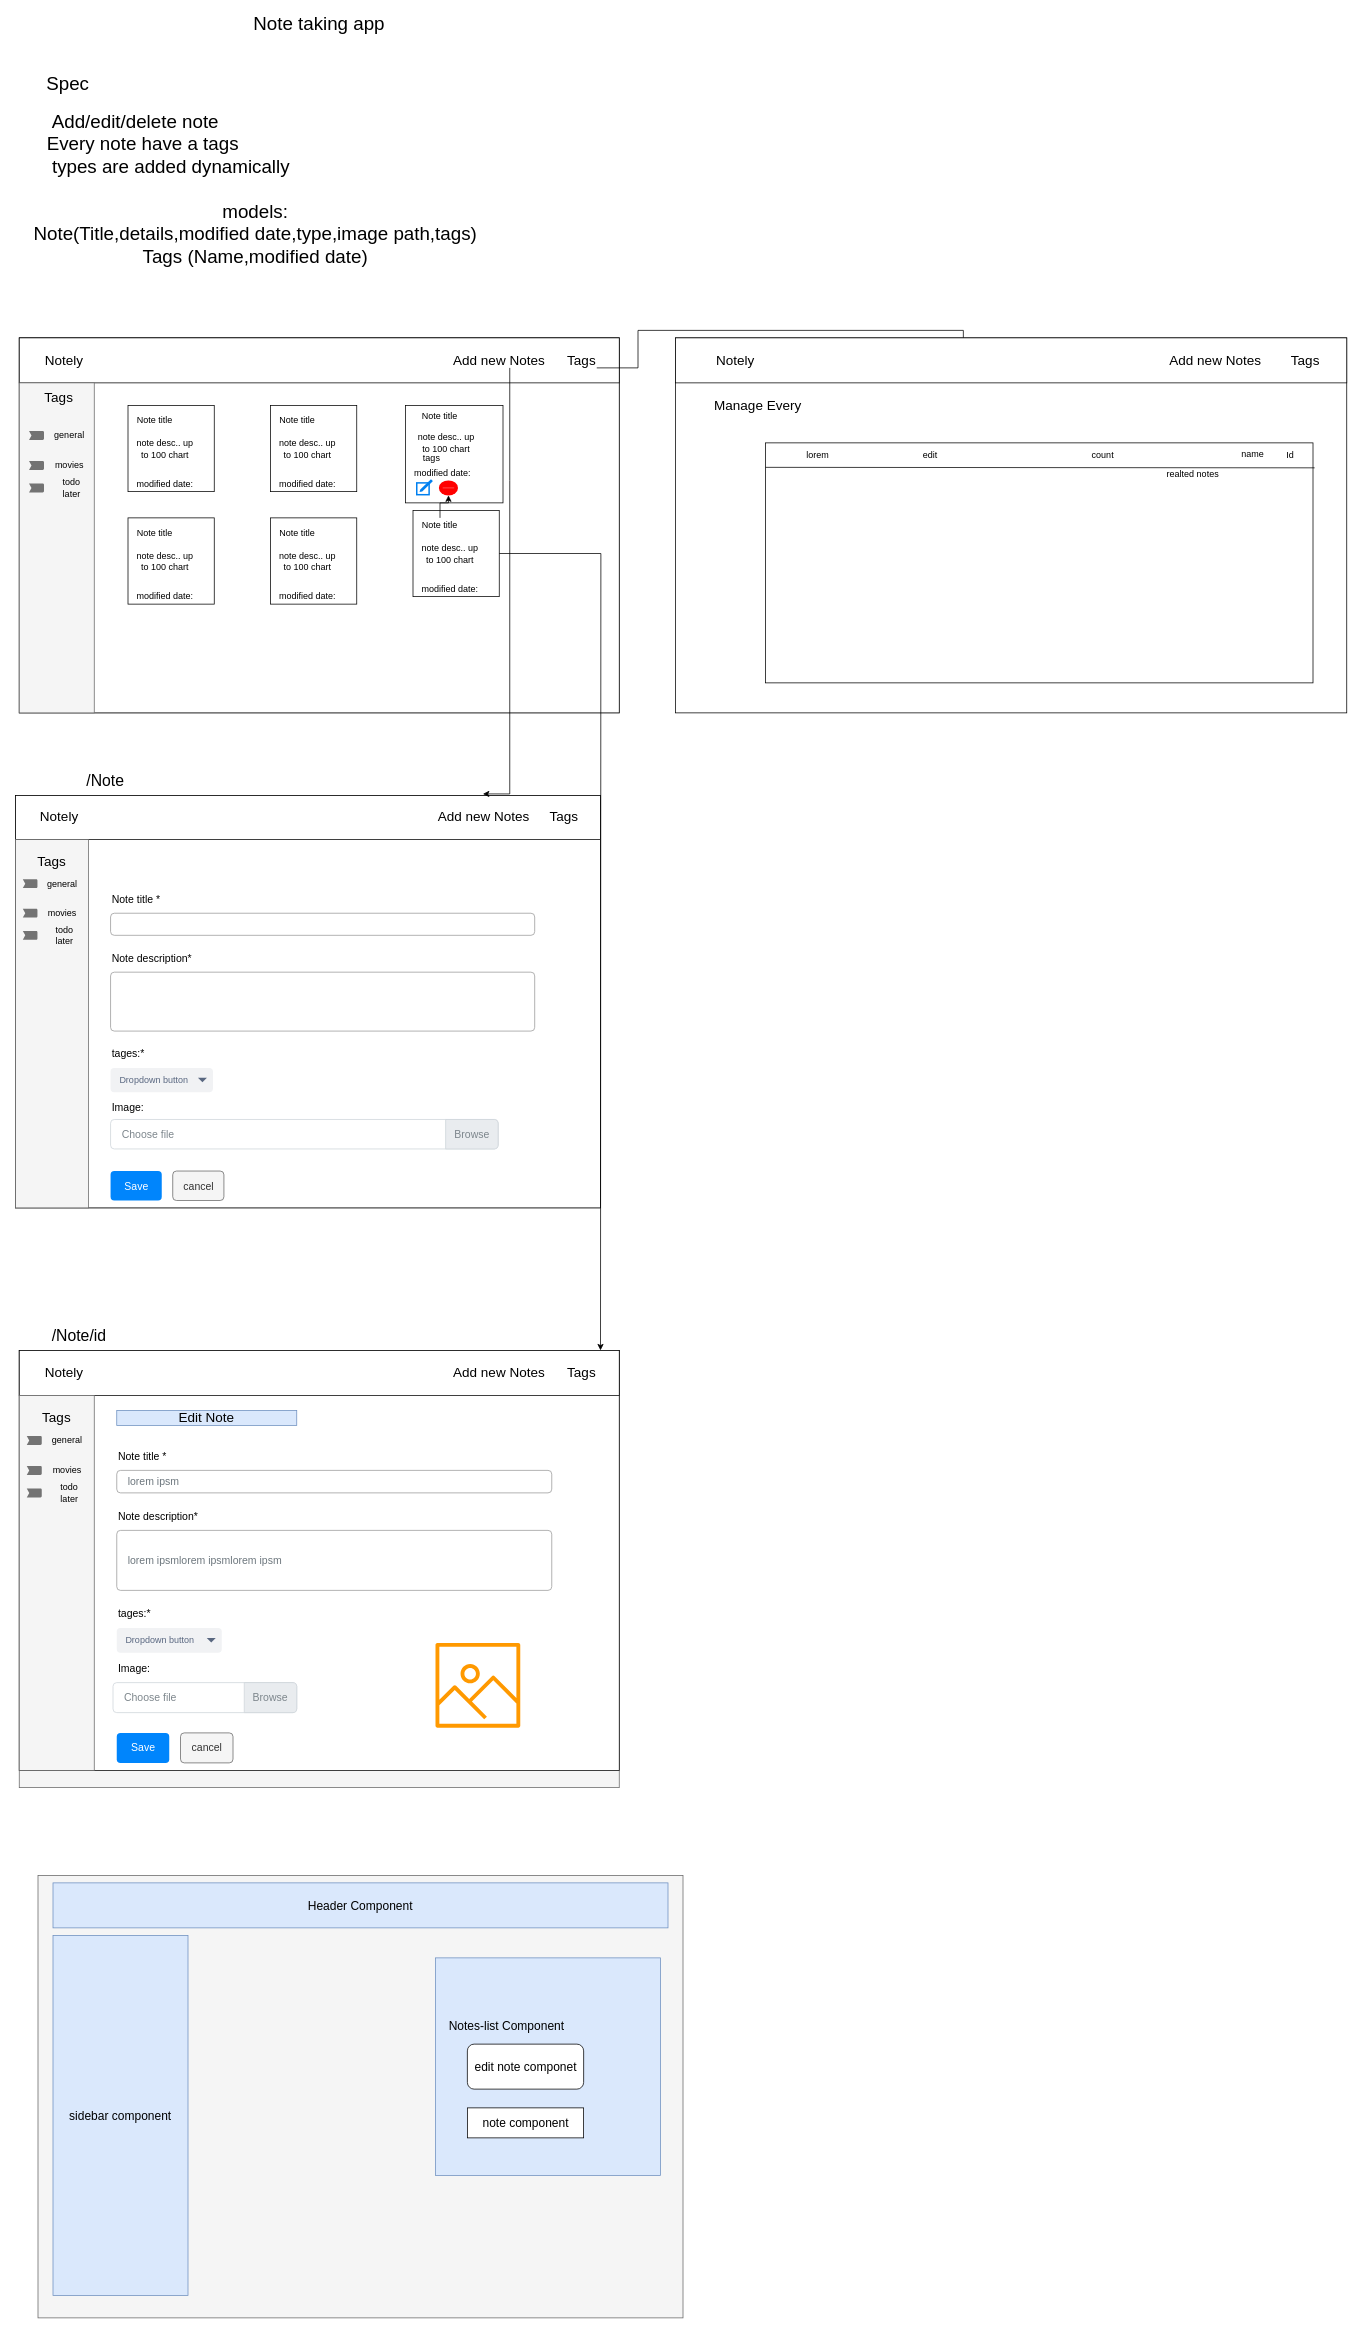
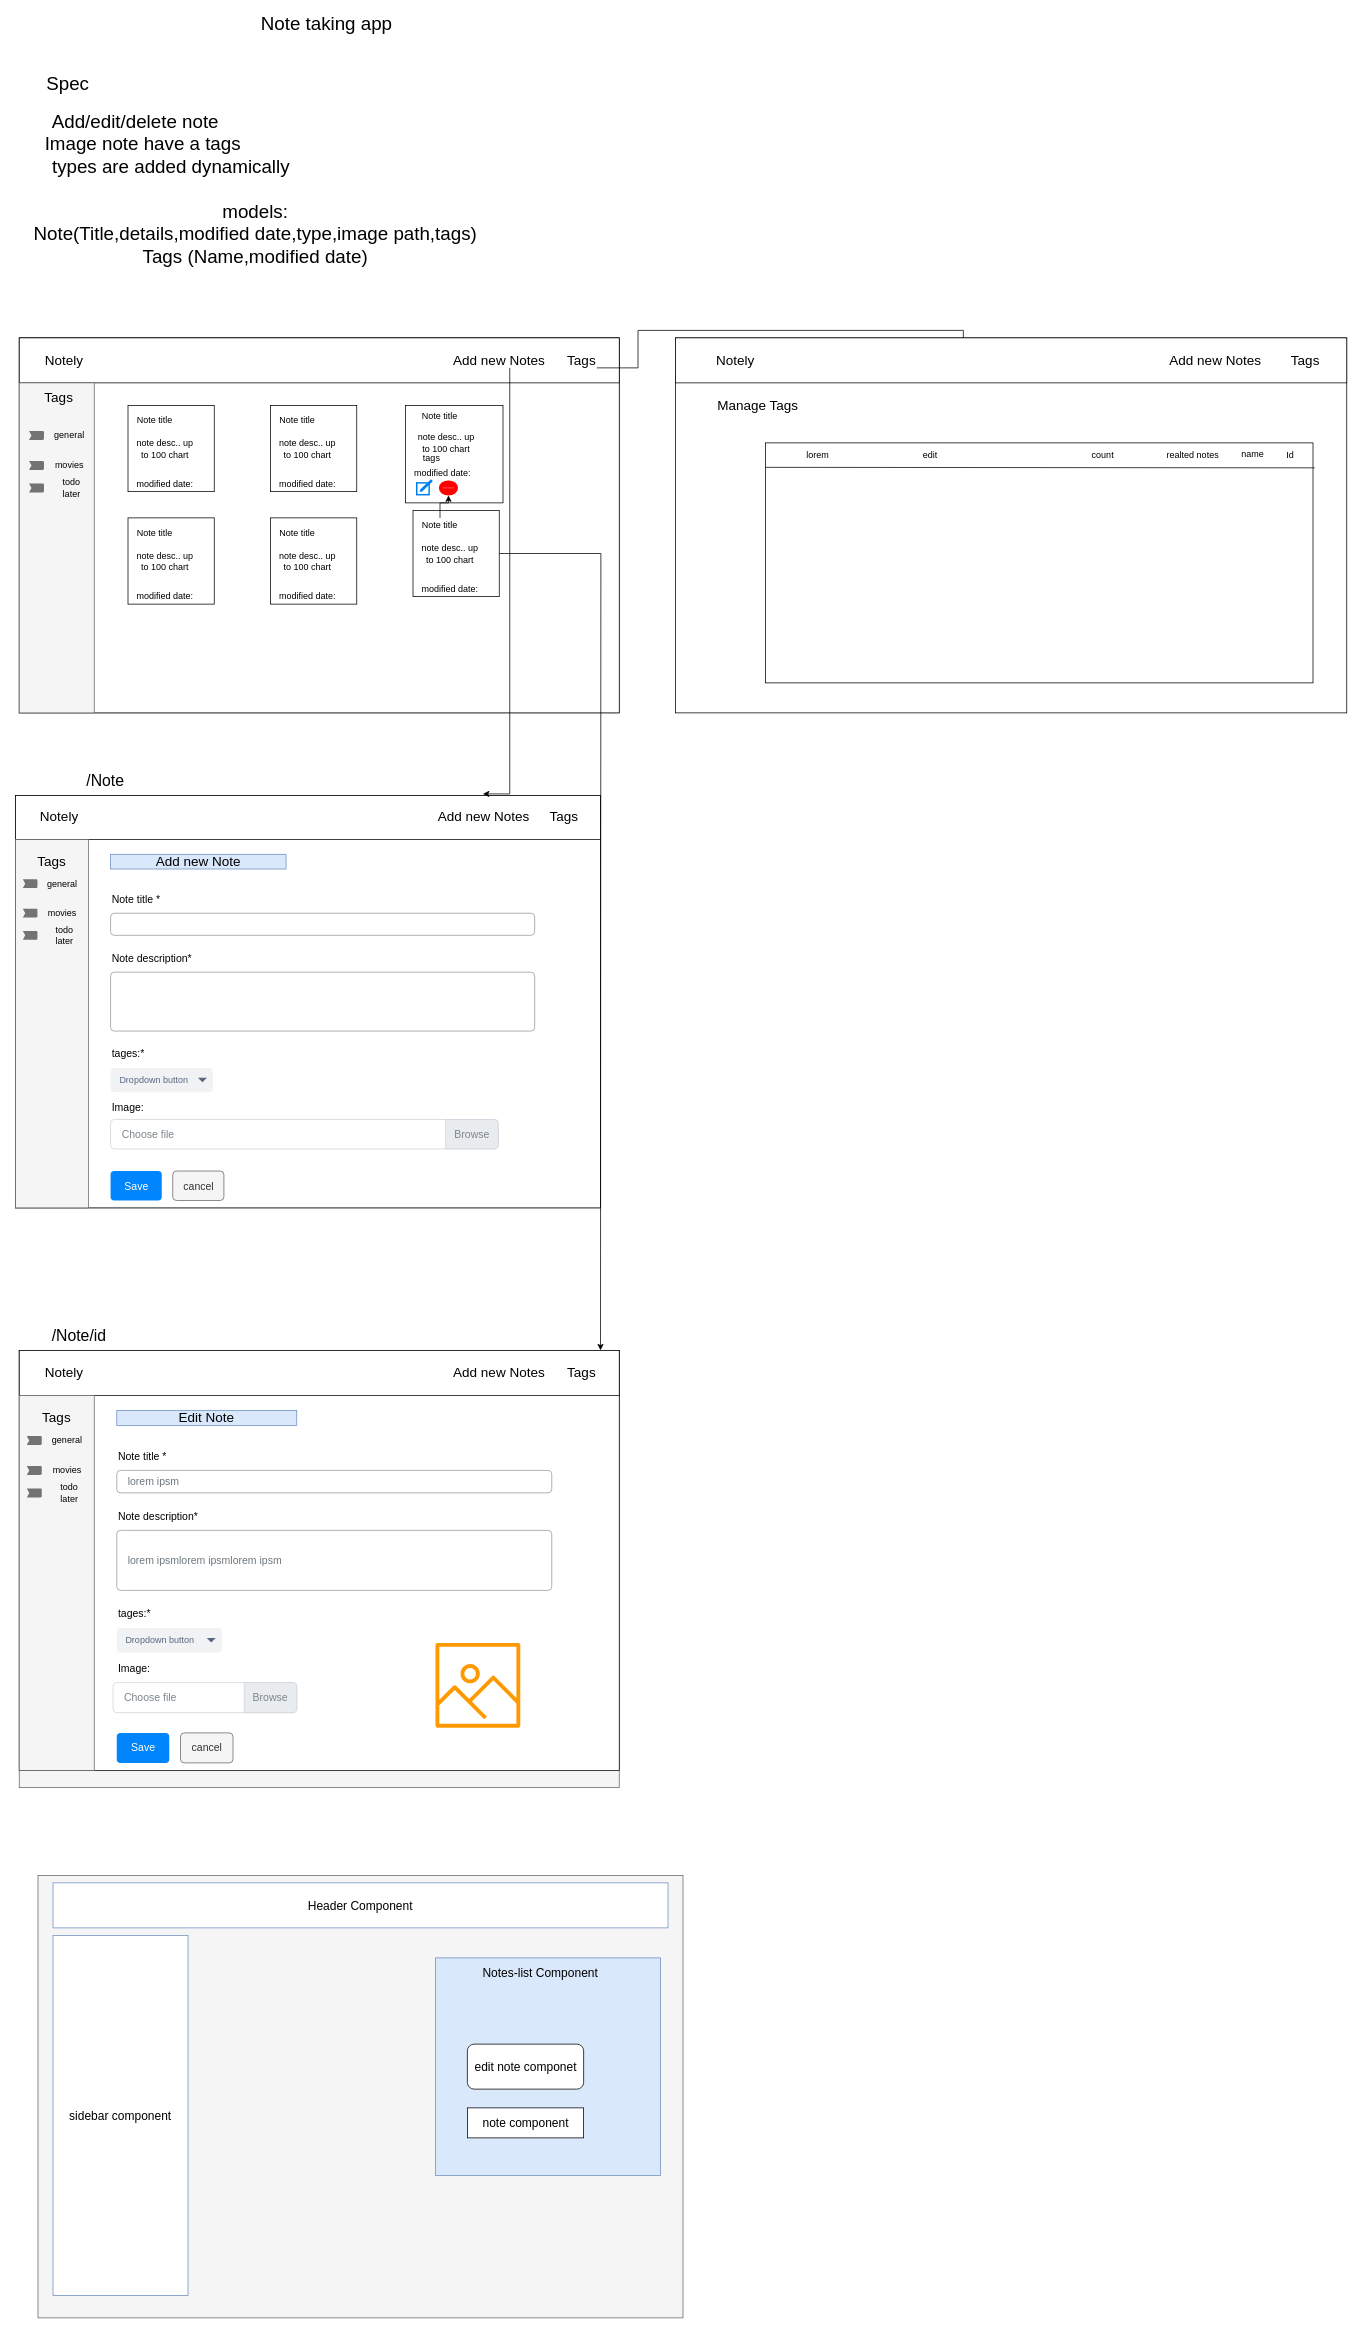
node "Note taking app": moved (319, 23) -> (327, 23)
node "Every note have a tags": label "Every note have a tags" -> "Image note have a tags"
node "Manage Every": label "Manage Every" -> "Manage Tags"
node "realted notes": moved (1193, 474) -> (1193, 456)
node "Add new Note": added
node "Header Component": fillcolor #dae8fc -> #ffffff
node "Notes-list Component": moved (507, 2025) -> (540, 1973)
node "sidebar component": fillcolor #dae8fc -> #ffffff
